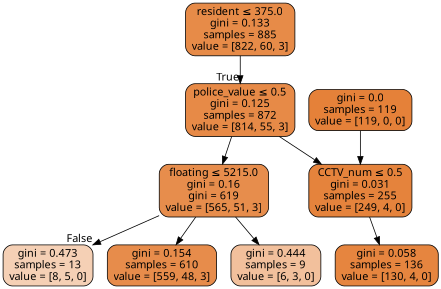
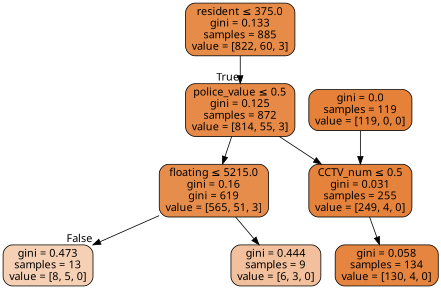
node "gini = 0.154": removed
node "gini = 0.058": text "samples = 136" -> "samples = 134"
